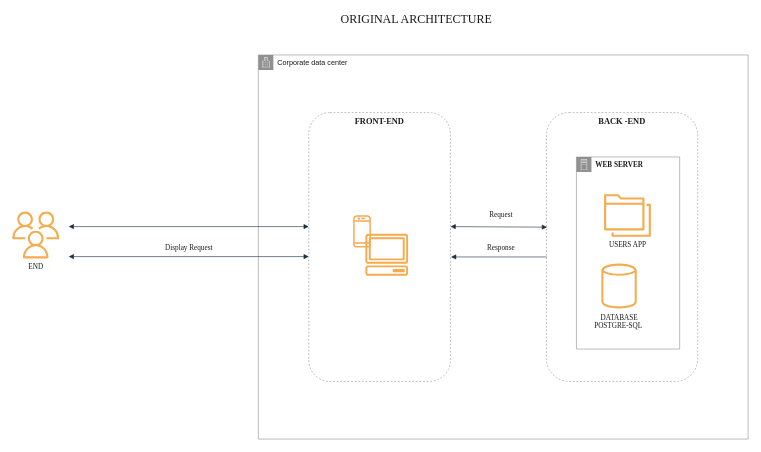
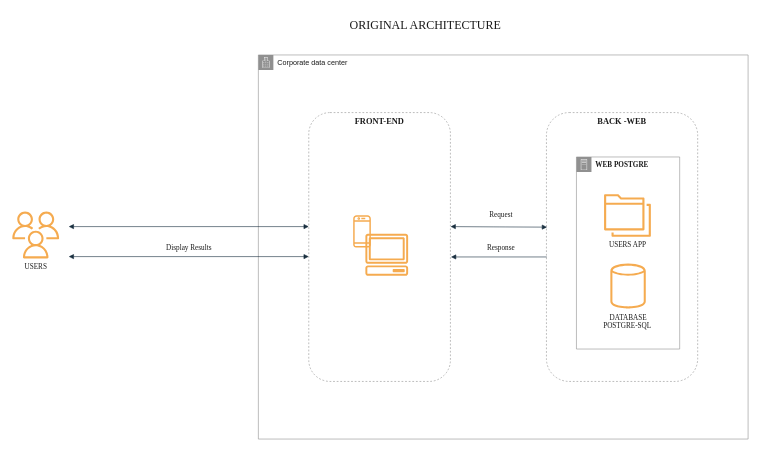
node "ORIGINAL ARCHITECTURE": moved (416, 18) -> (425, 24)
node "BACK -END": label "BACK -END" -> "BACK -WEB"
node "WEB SERVER": label "WEB SERVER" -> "WEB POSTGRE"
node "Display Request": label "Display Request" -> "Display Results"
node "END": label "END" -> "USERS"
node "DATABASE POSTGRE-SQL": moved (619, 286) -> (628, 286)
